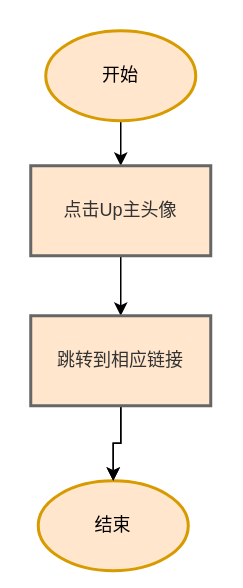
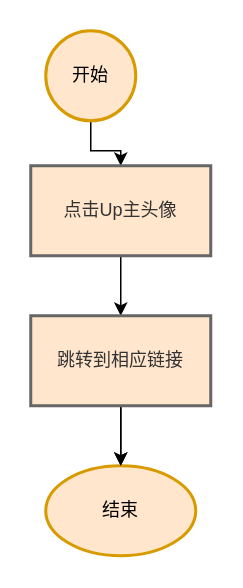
node "开始": size 150x90 -> 90x90
node "结束": moved (113, 526) -> (121, 511)
